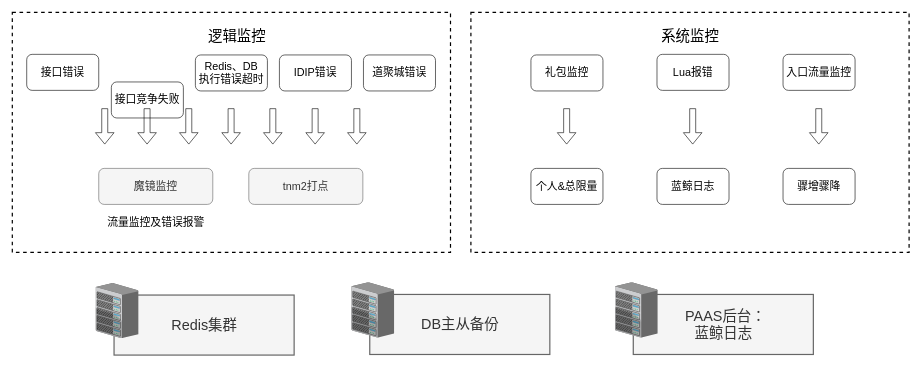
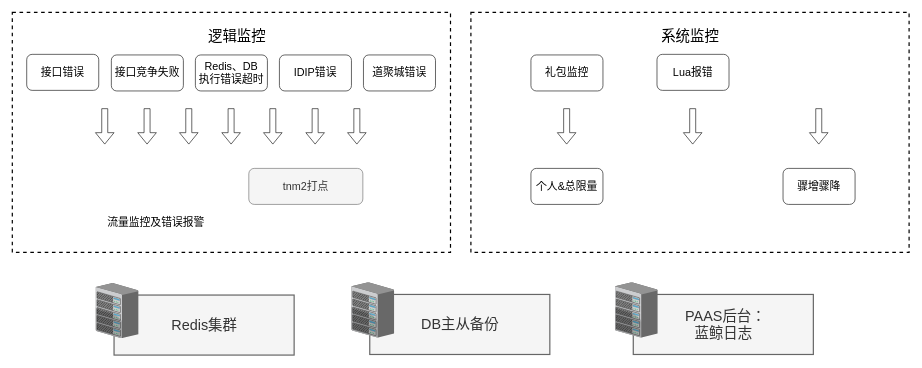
node "入口流量监控": removed
node "接口竞争失败": moved (147, 100) -> (147, 73)
node "魔镜监控": removed
node "蓝鲸日志": removed
